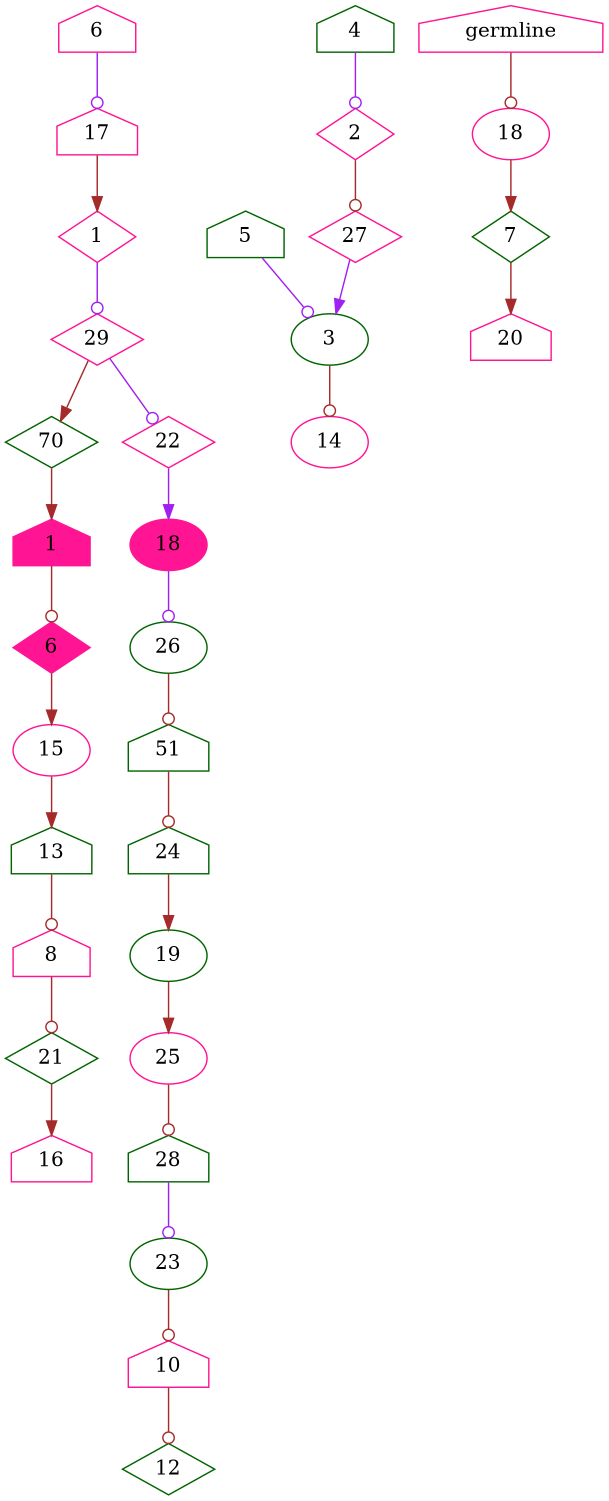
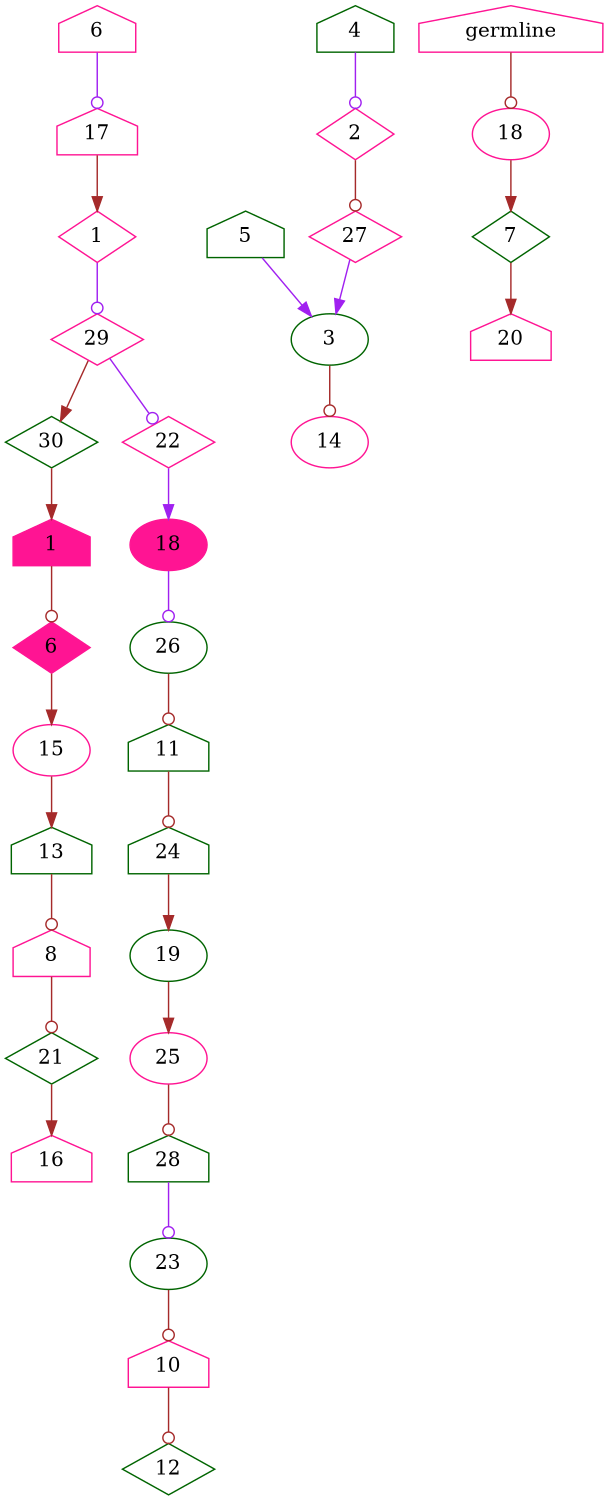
edge "5" -> "3": arrowhead odot -> normal
node "70": label "70" -> "30"
node "51": label "51" -> "11"
